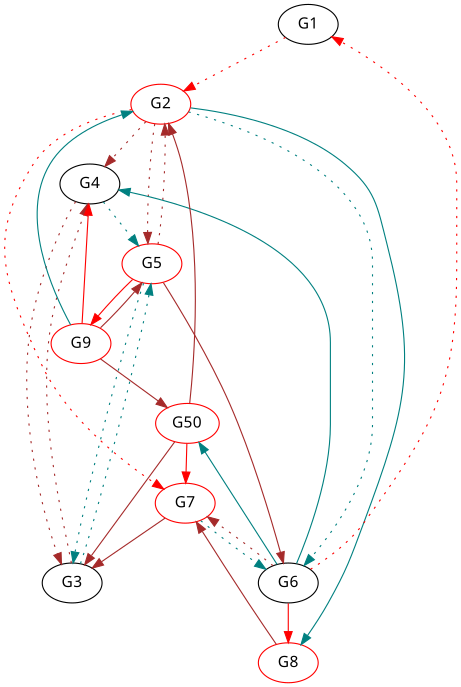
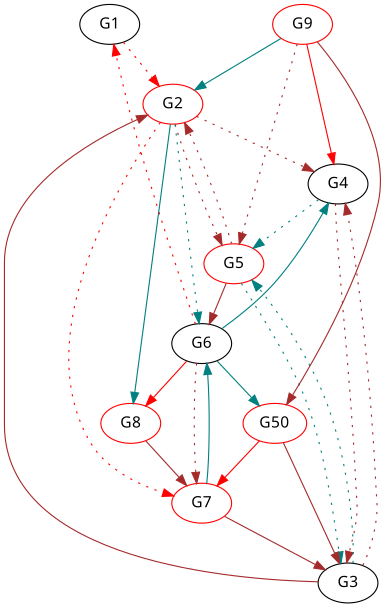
edge "G50" -> "G2": now "G3" -> "G2"
edge "G5" -> "G9": removed
edge "G9" -> "G5": style solid -> dotted
edge "G7" -> "G6": style dotted -> solid
